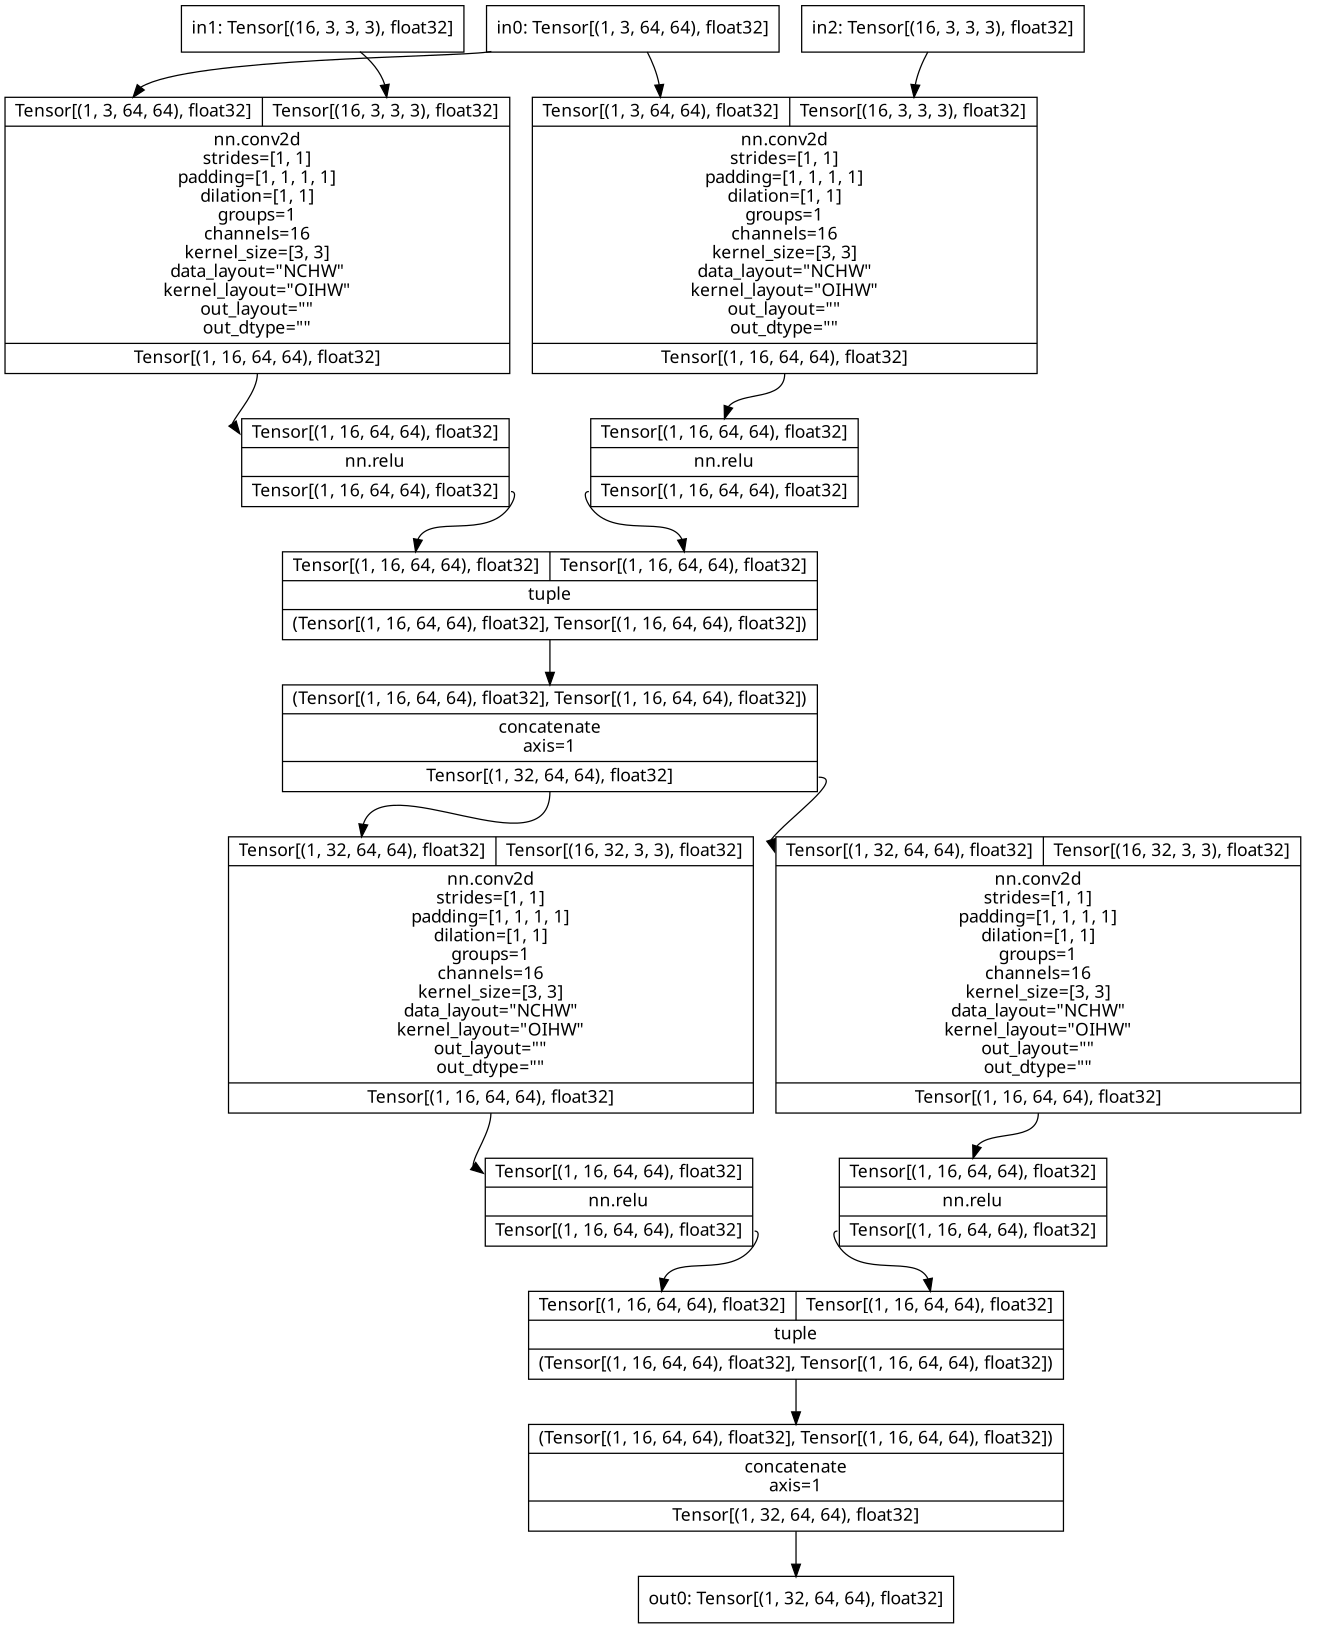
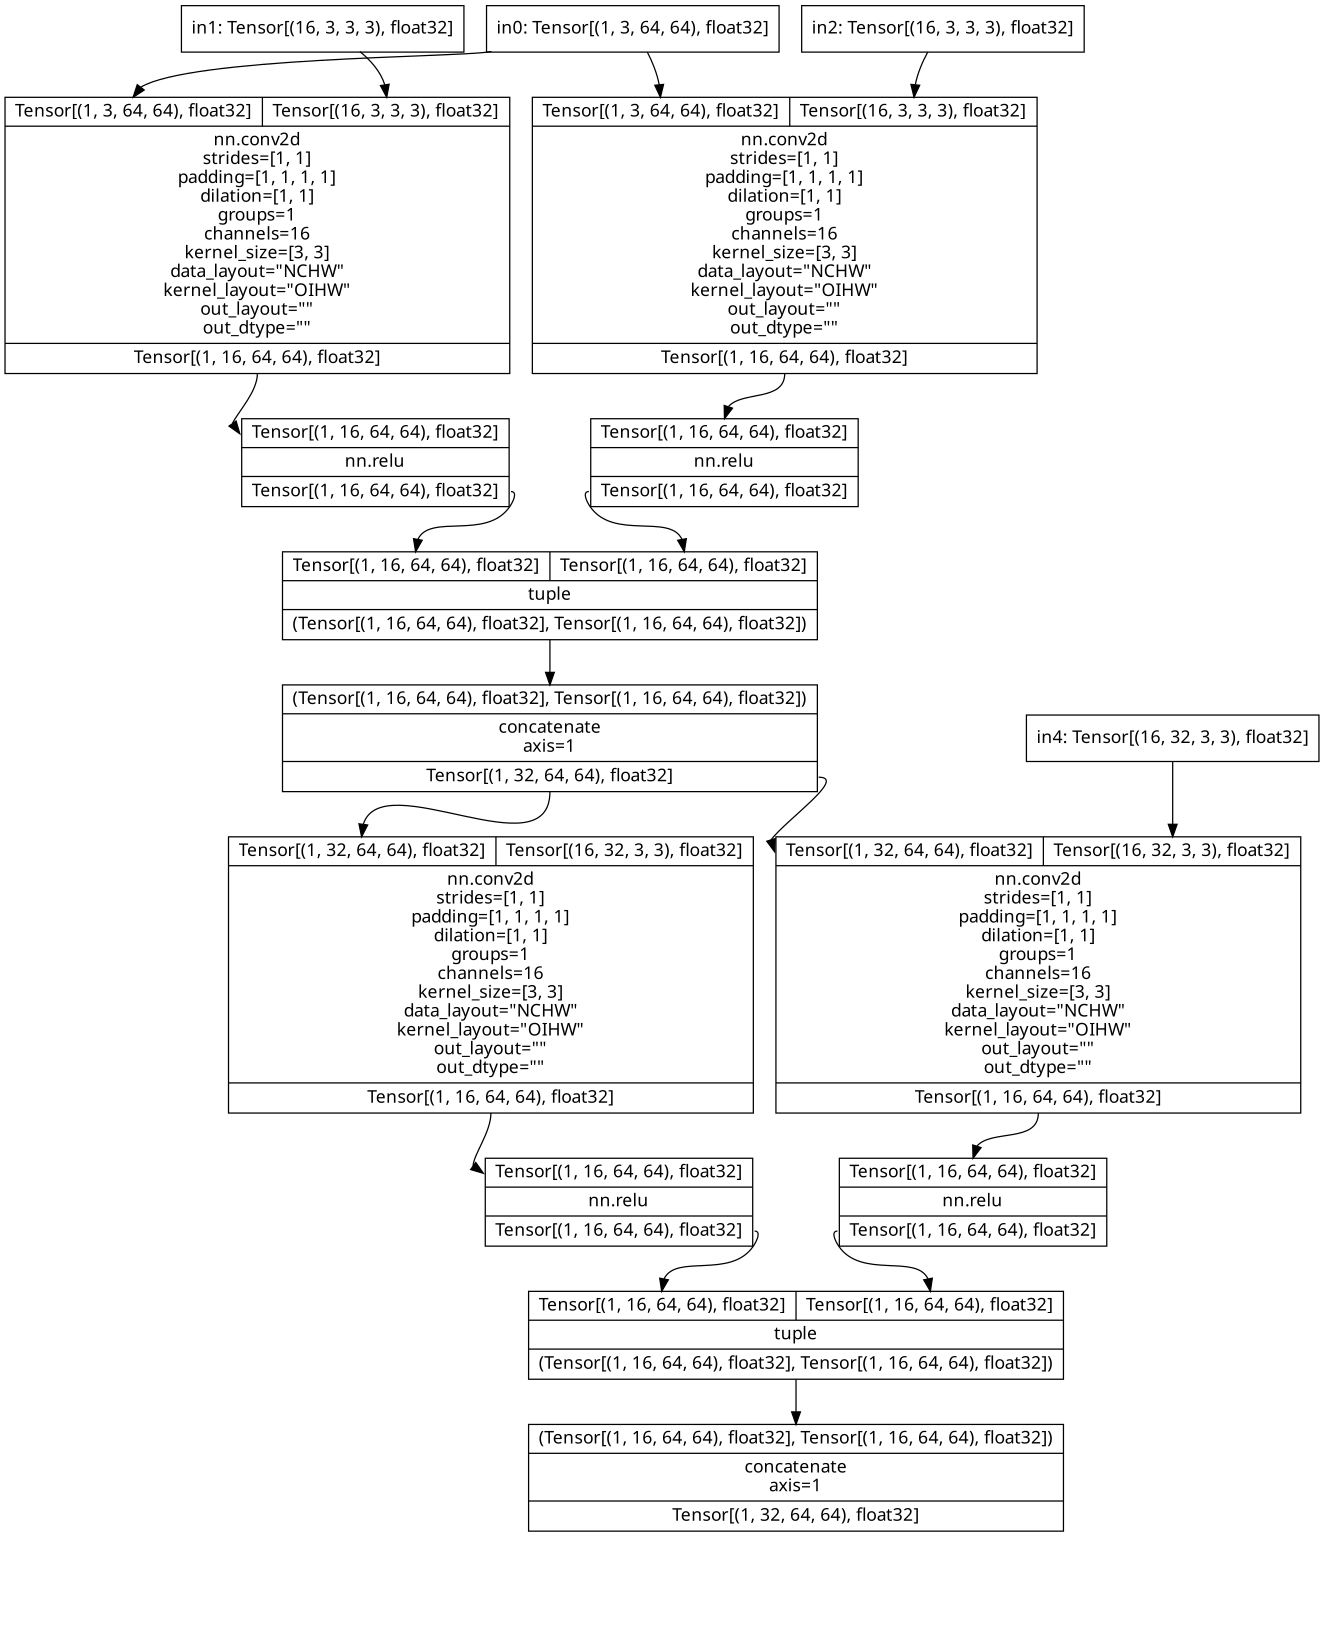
node "in4: Tensor[(16, 32, 3, 3), float32]": added
node "out0: Tensor[(1, 32, 64, 64), float32]": removed
